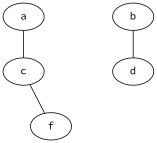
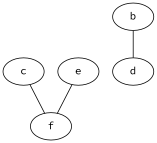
node "a": removed
node "e": added
